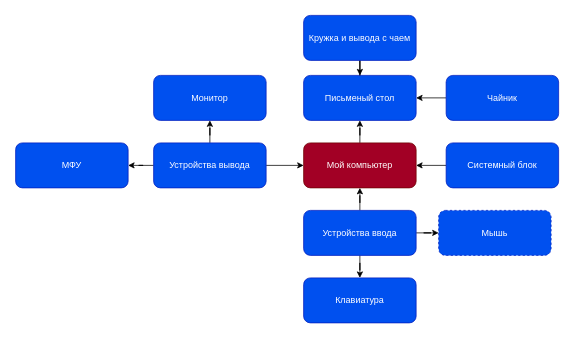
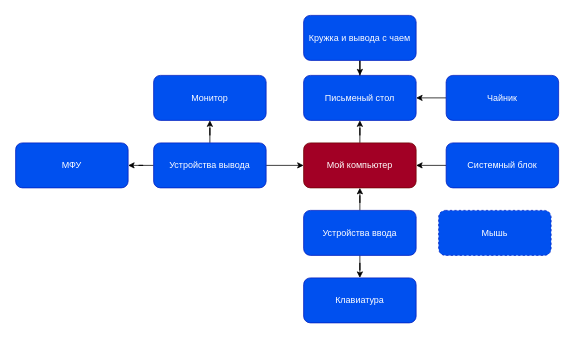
edge "Устройства ввода" -> "Мышь": removed
